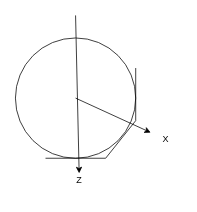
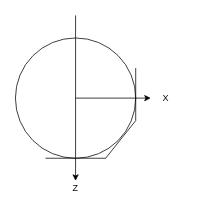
node "X": moved (165, 139) -> (165, 98)
node "Z": moved (79, 180) -> (75, 188)
